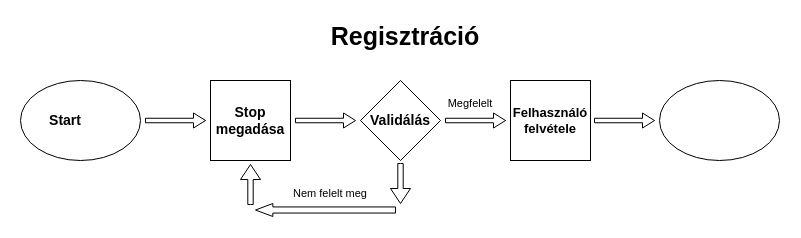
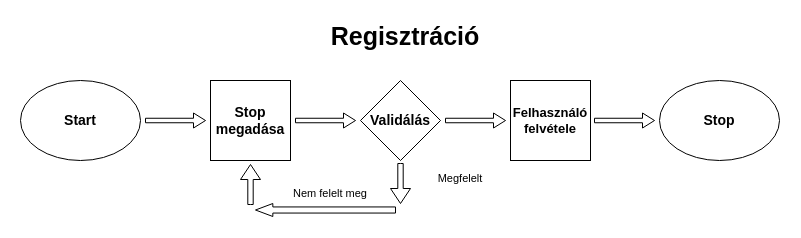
node "Megfelelt": moved (471, 103) -> (461, 178)
node "Start": moved (66, 121) -> (81, 121)
node "Stop": added
